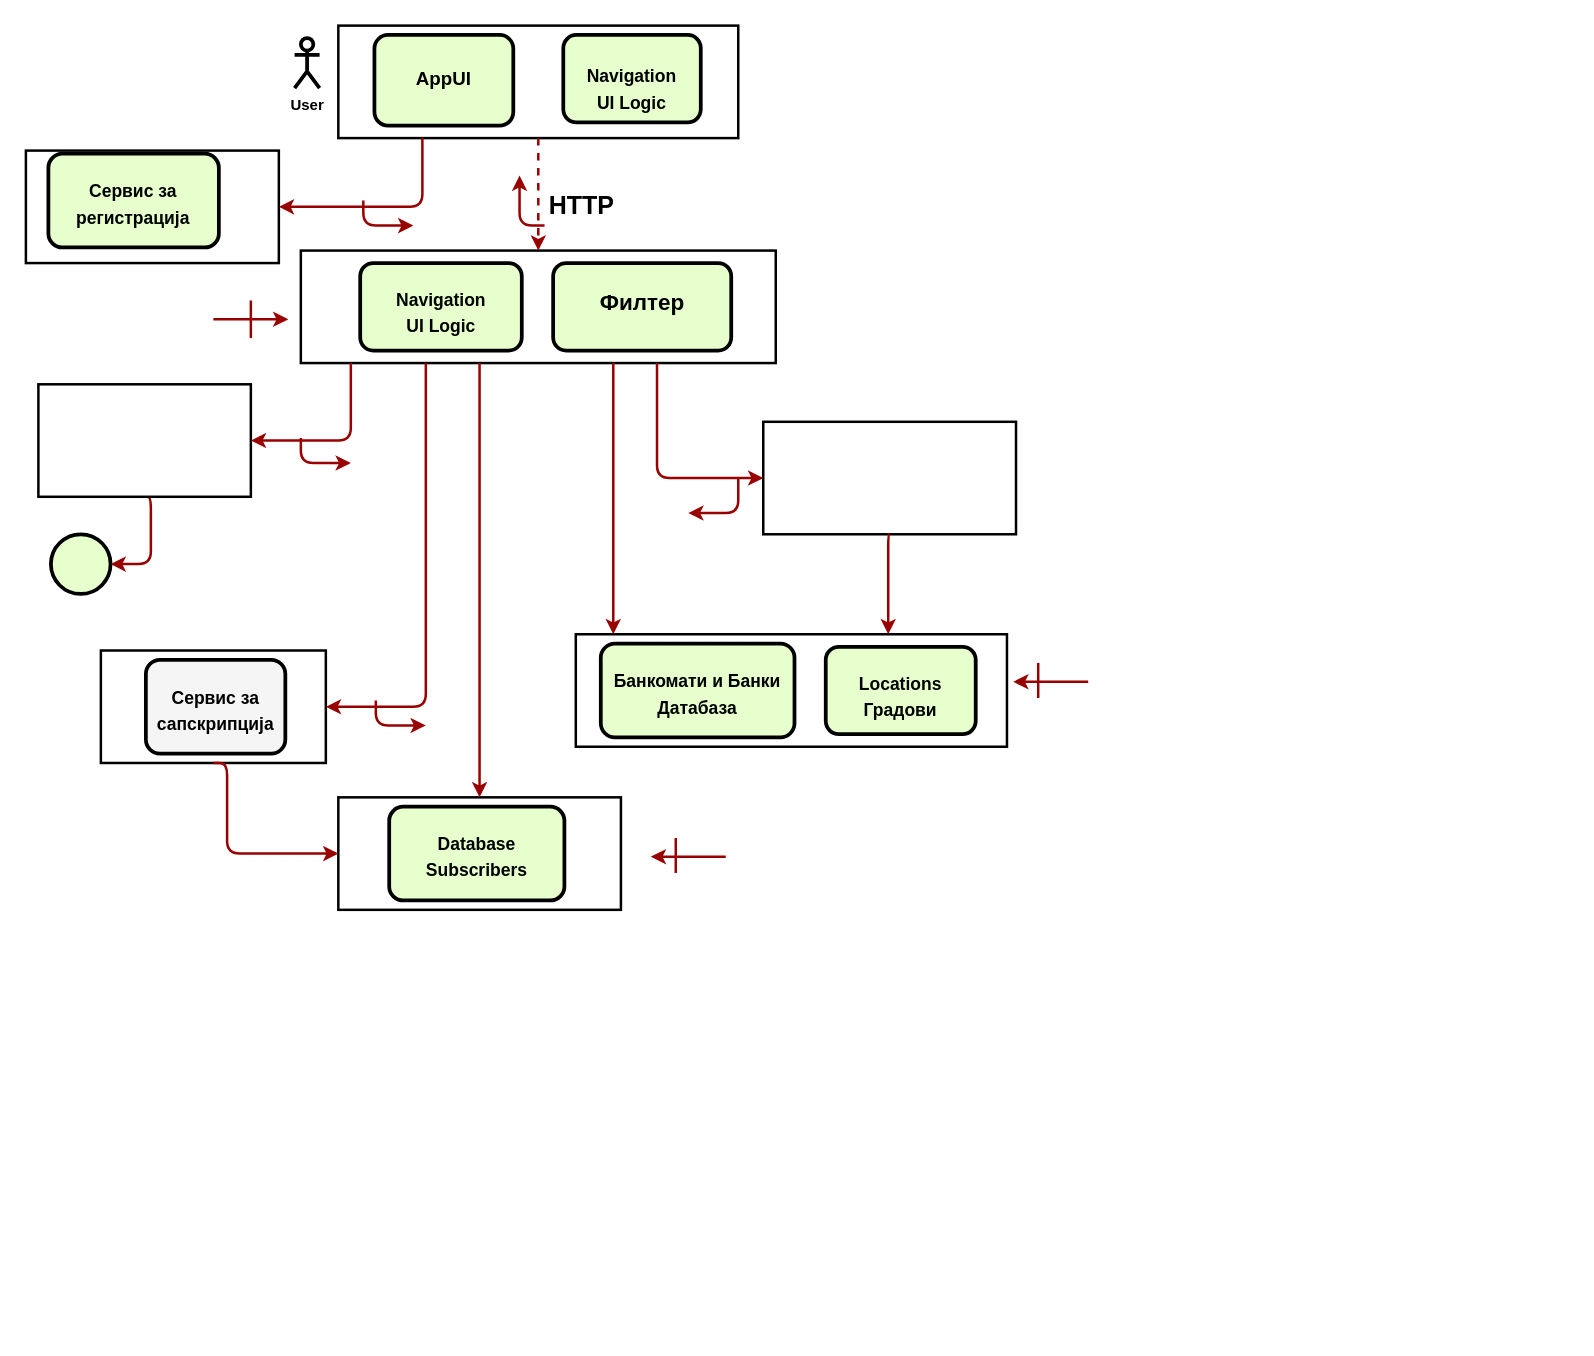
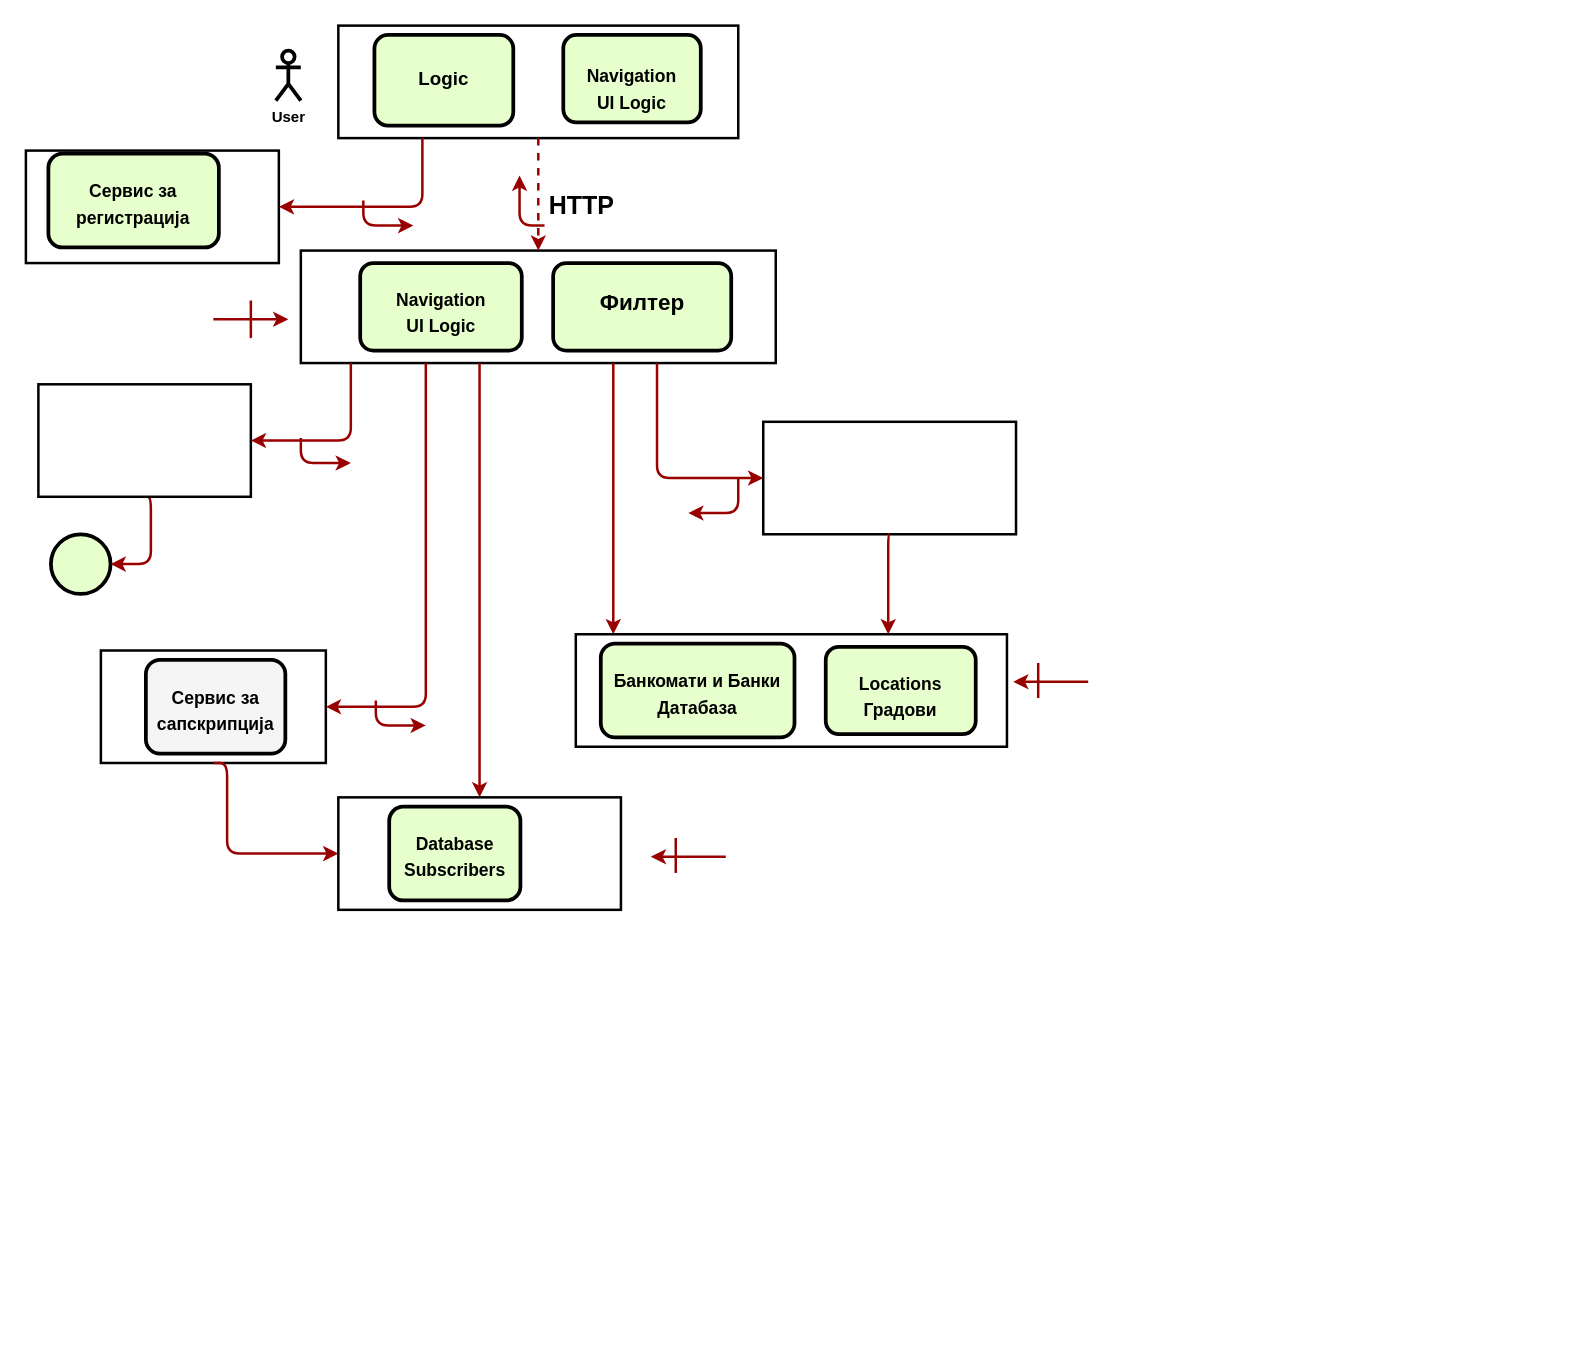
node "AppUI": label "AppUI" -> "Logic"
node "User": moved (307, 63) -> (288, 76)
node "Database Subscribers": size 175x94 -> 131x94
